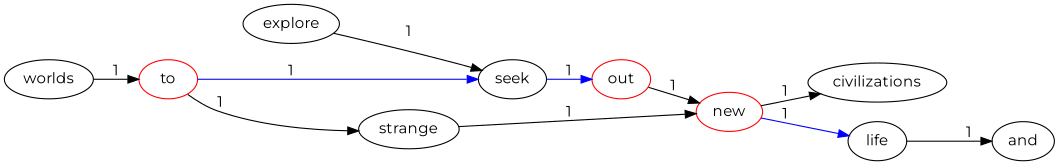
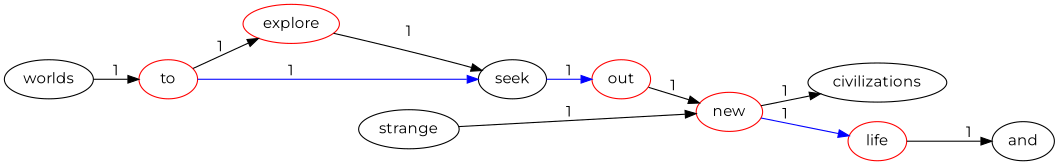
node "explore": color black -> red
edge "to" -> "strange": now "to" -> "explore"
node "life": color black -> red
